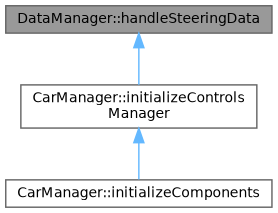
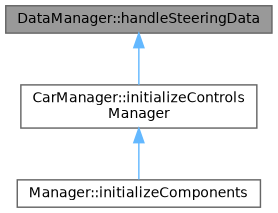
node "CarManager::initializeComponents": label "CarManager::initializeComponents" -> "Manager::initializeComponents"
